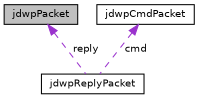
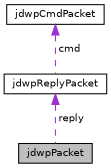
edge "jdwpReplyPacket" -> "jdwpPacket": reversed
